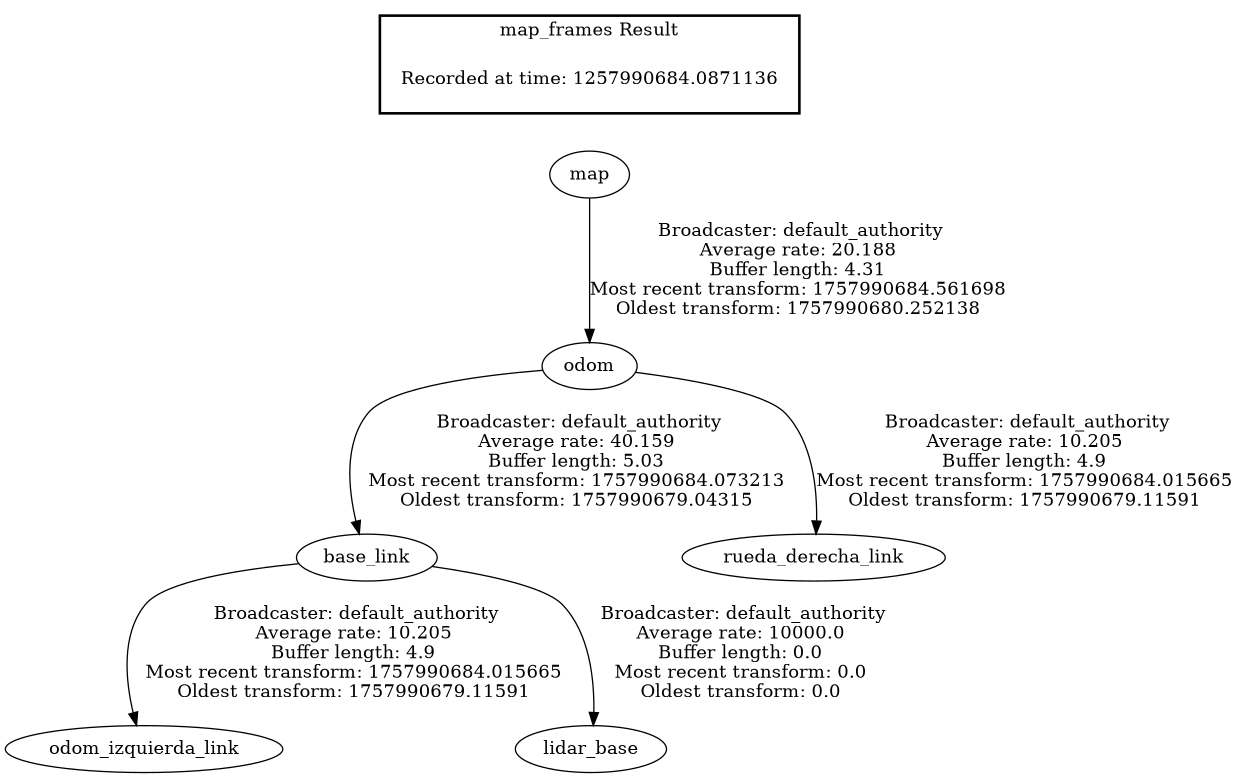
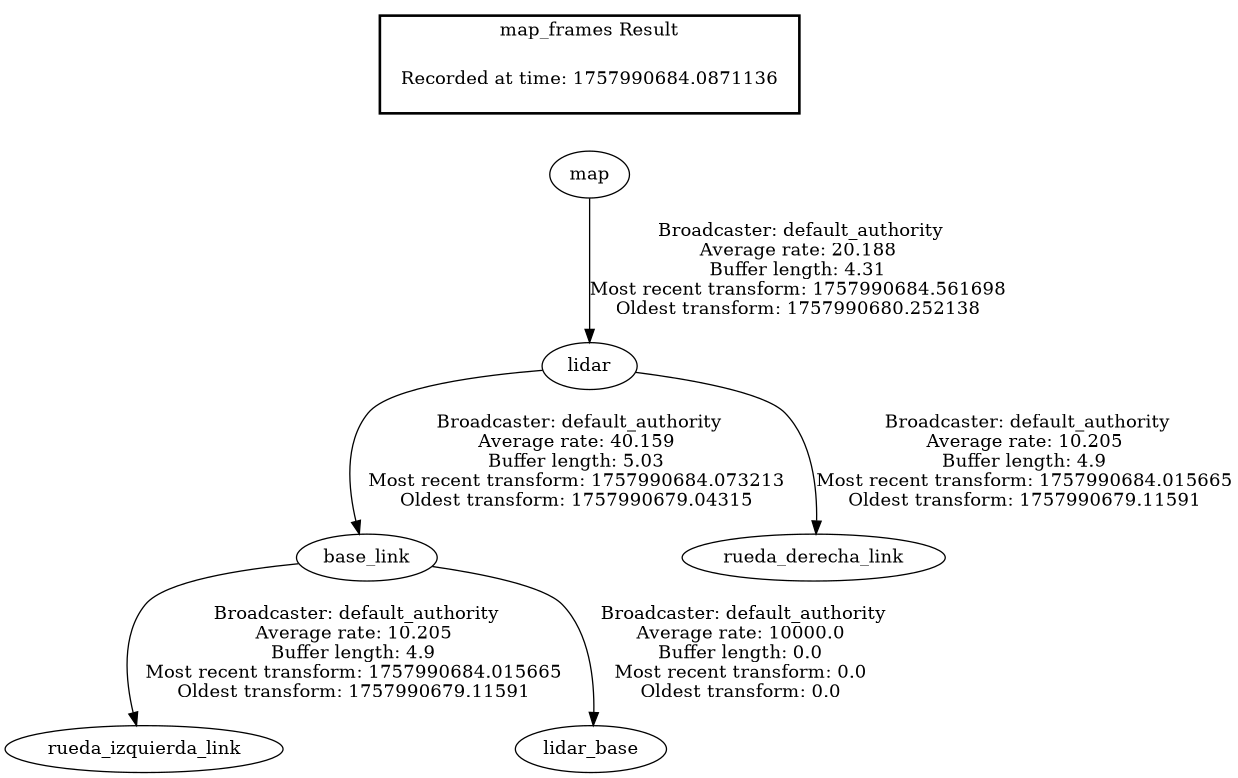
node "Recorded at time: 1257990684.0871136": label "Recorded at time: 1257990684.0871136" -> "Recorded at time: 1757990684.0871136"
node "odom": label "odom" -> "lidar"
node "odom_izquierda_link": label "odom_izquierda_link" -> "rueda_izquierda_link"
